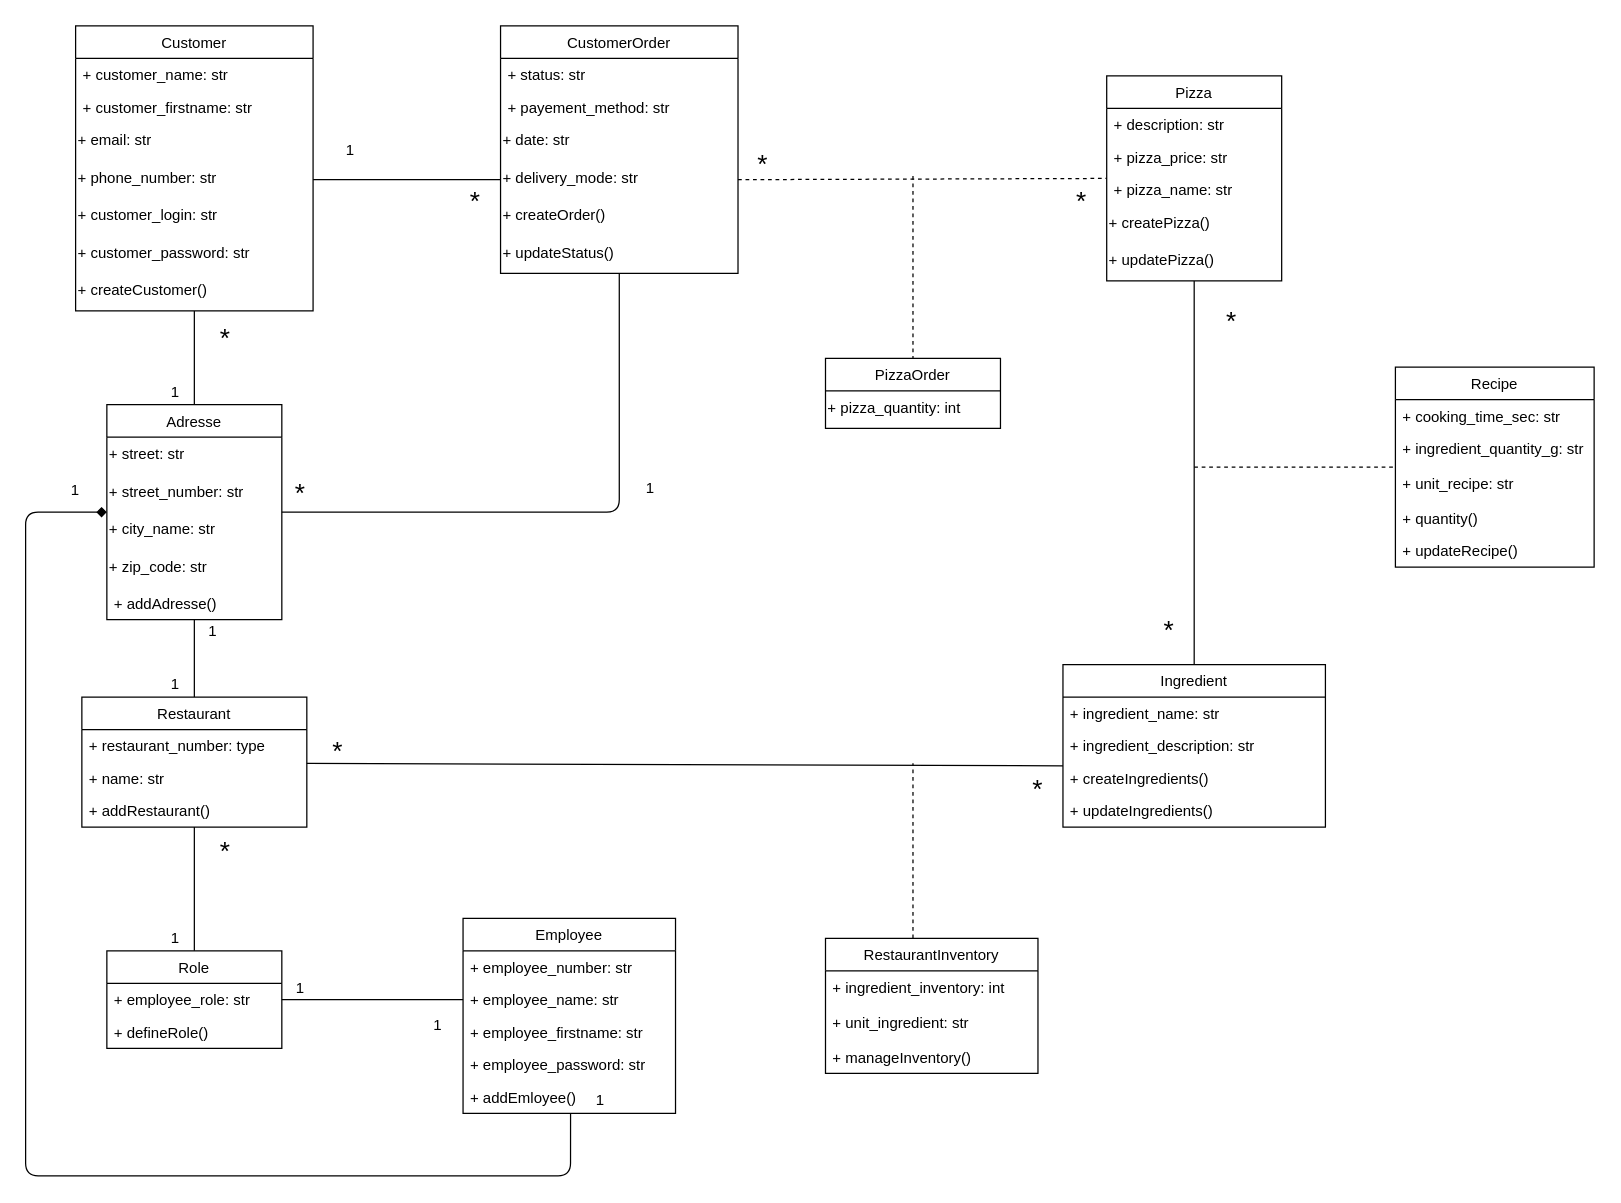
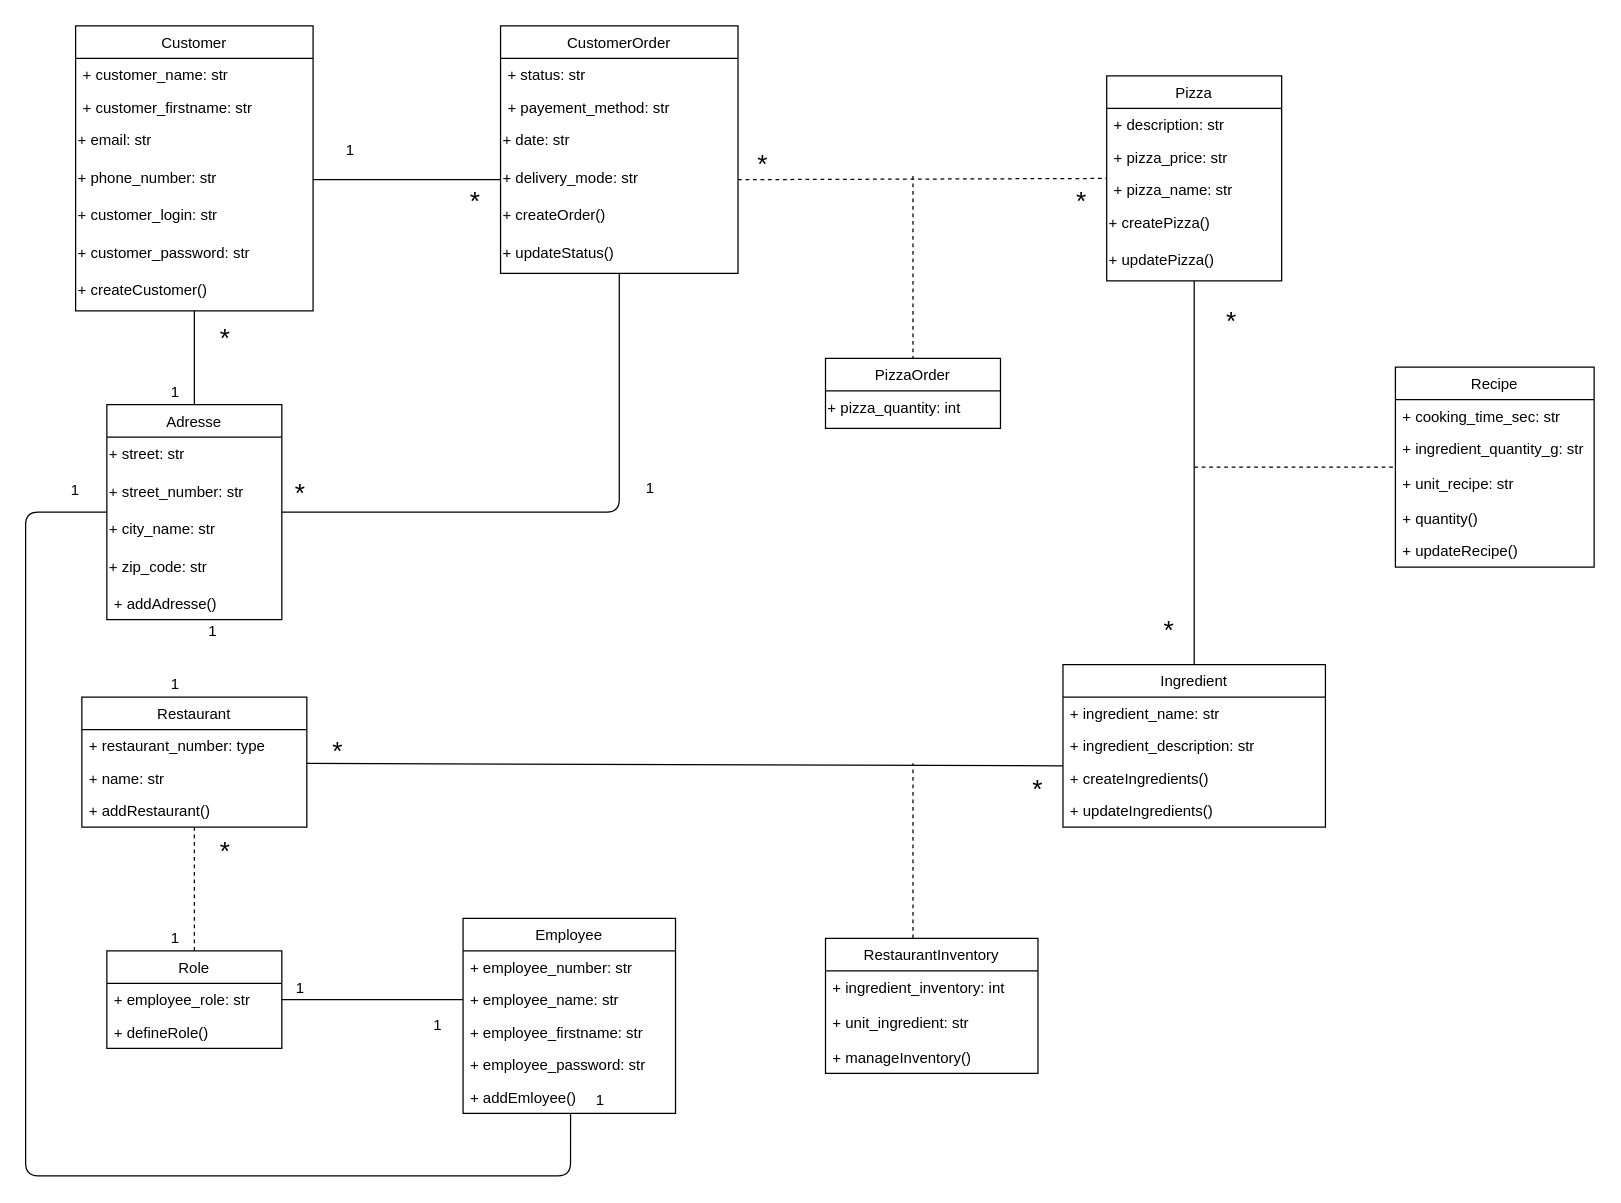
edge "+ addEmloyee()" -> "Adresse": arrowhead diamond -> none
edge "Adresse" -- "Restaurant": removed
edge "Restaurant" -- "Role": style solid -> dashed
